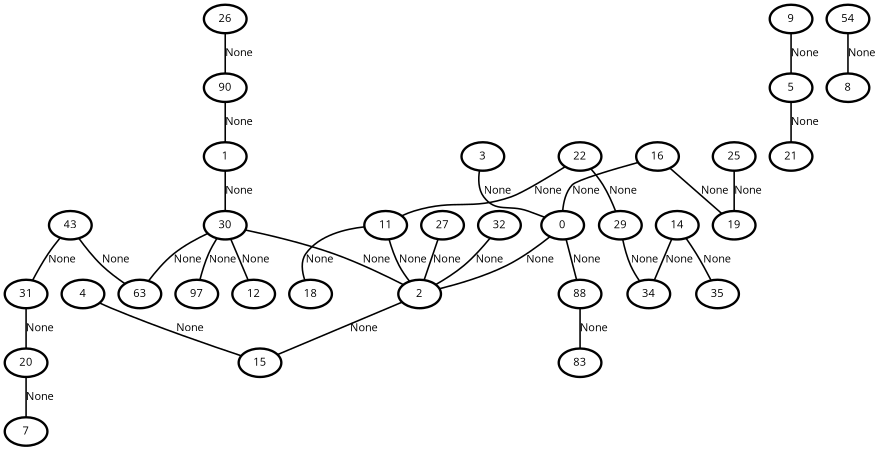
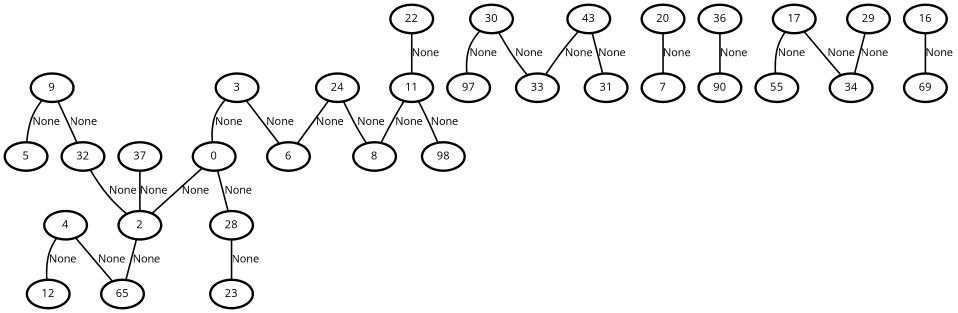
node "26": label "26" -> "36"
node "54": label "54" -> "24"
edge "9" -- "32": added, label "None"
node "1": removed
node "6": added
node "25": removed
node "21": removed
edge "16" -- "0": removed, label "None"
edge "22" -- "29": removed, label "None"
node "27": label "27" -> "37"
node "14": label "14" -> "17"
node "19": label "19" -> "69"
edge "30" -- "2": removed, label "None"
edge "30" -- "12": now "4" -- "12"
edge "11" -- "2": now "11" -- "8"
node "63": label "63" -> "33"
node "18": label "18" -> "98"
node "88": label "88" -> "28"
node "35": label "35" -> "55"
edge "31" -- "20": removed, label "None"
node "15": label "15" -> "65"
node "83": label "83" -> "23"
